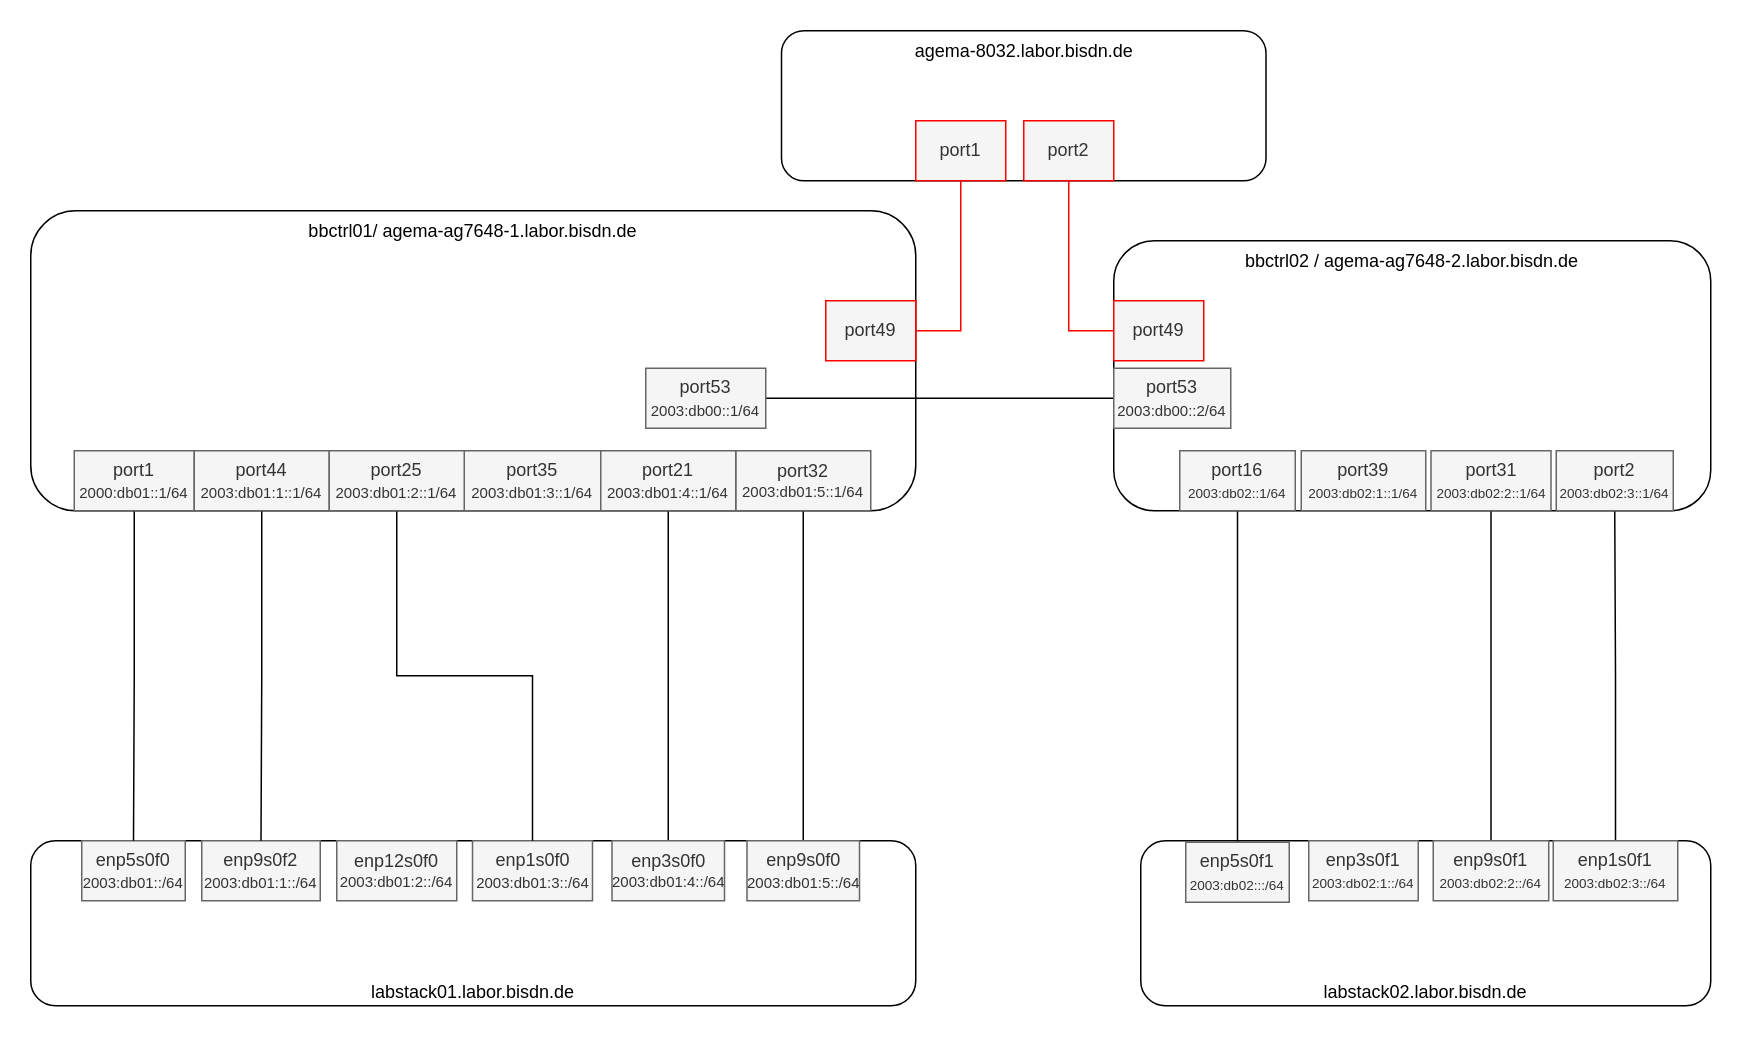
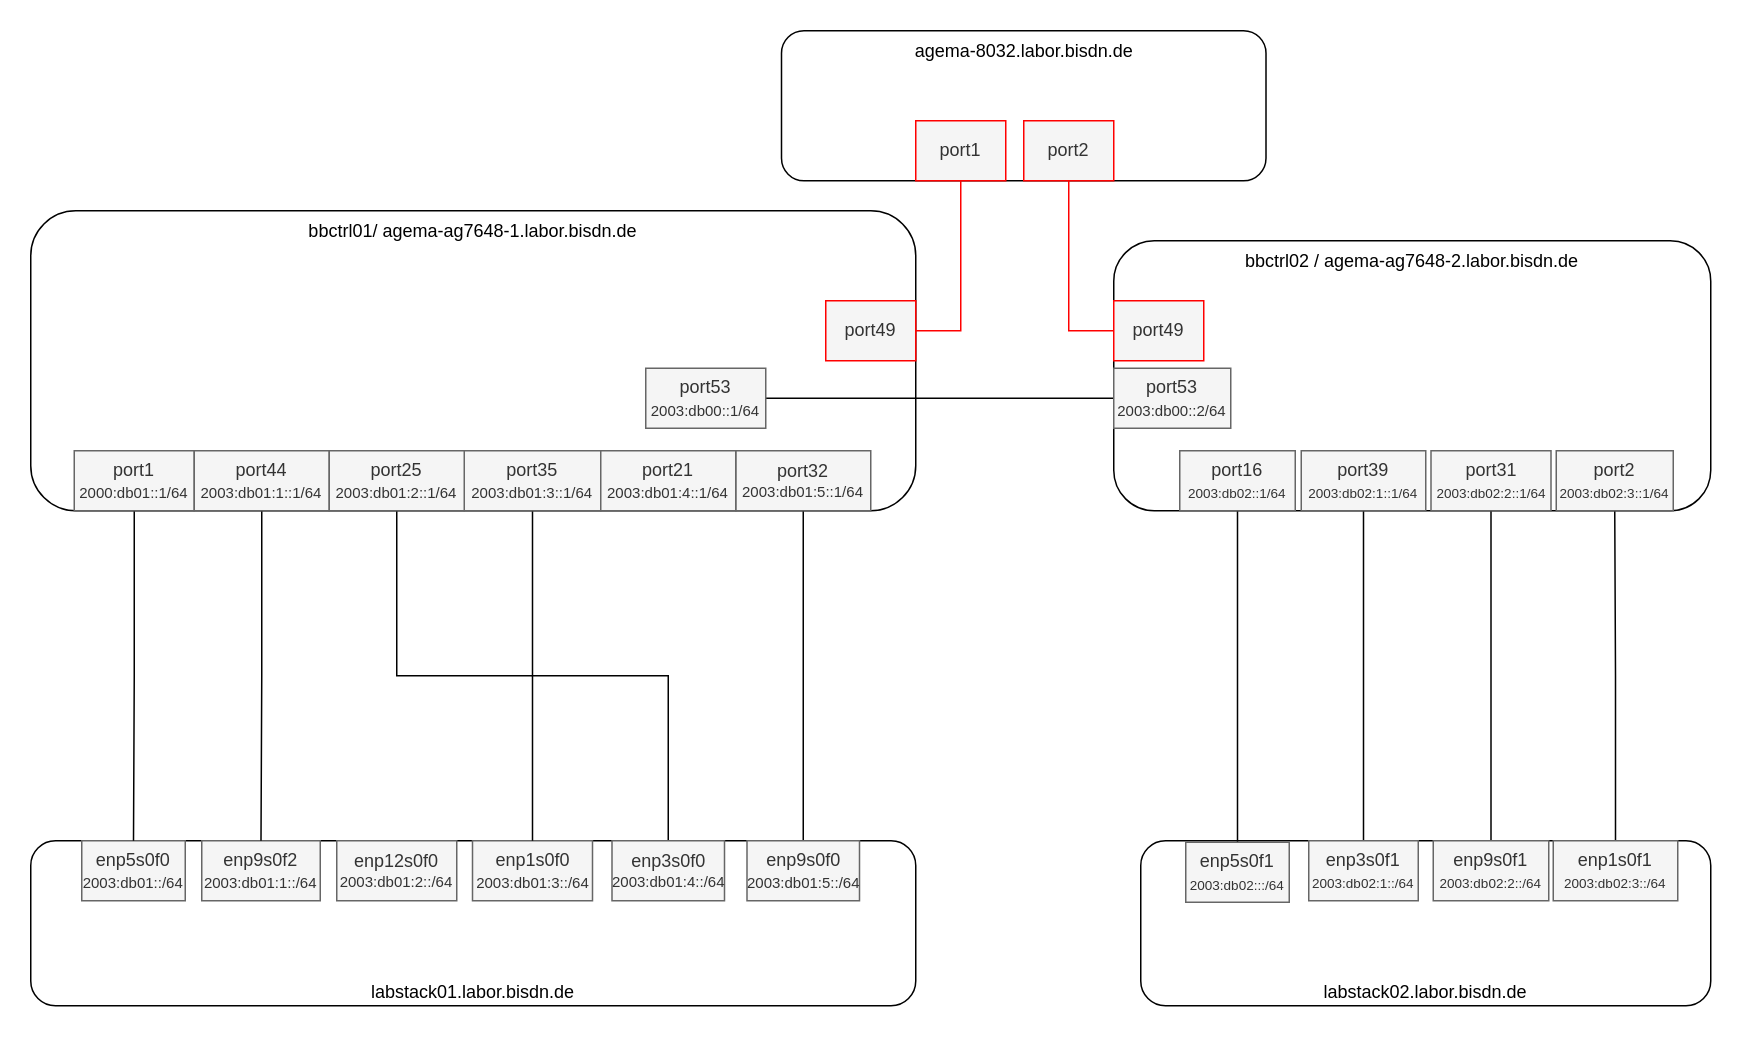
edge "port21 2003:db01:4::1/64" -- "enp3s0f0 2003:db01:4::/64": now "port35 2003:db01:3::1/64" -- "enp3s0f0 2003:db01:4::/64"
edge "port392003:db02:1::1/64" -- "enp3s0f12003:db02:1::/64": added
